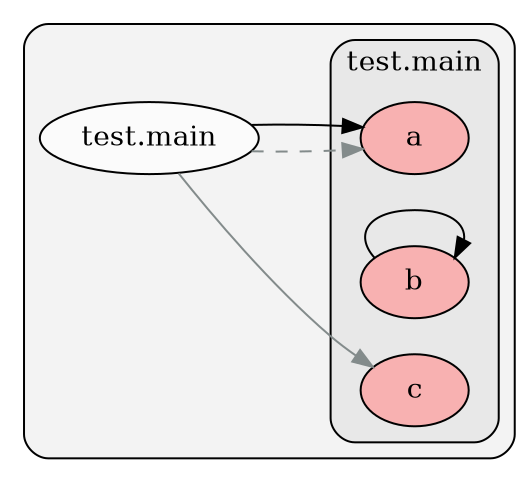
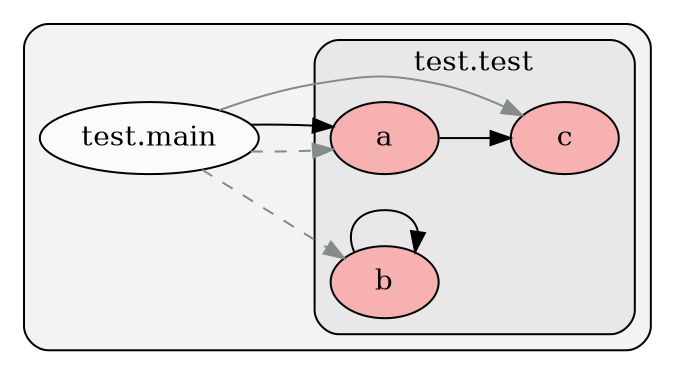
cluster "test.main": label "test.main" -> "test.test"
edge "a" -> "c": added
edge "test.main" -> "b": added
